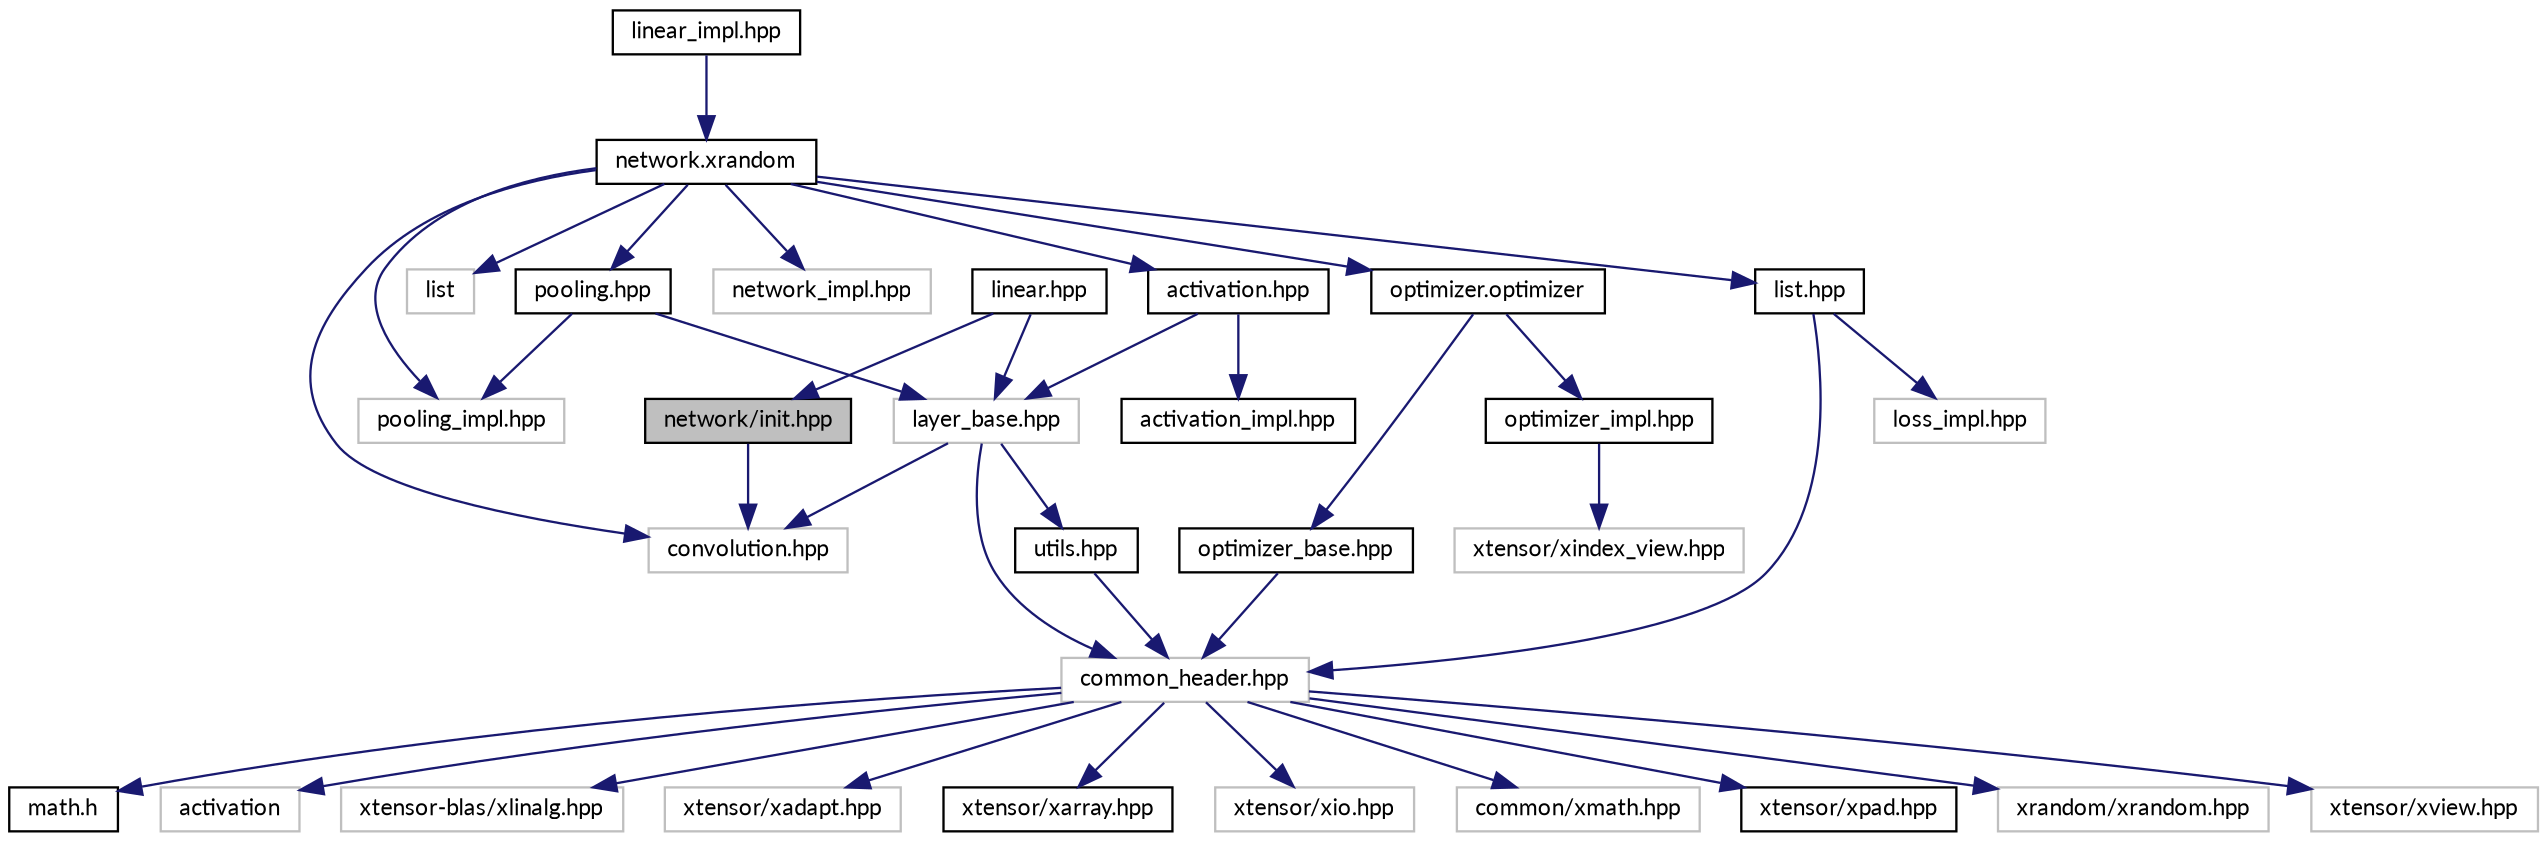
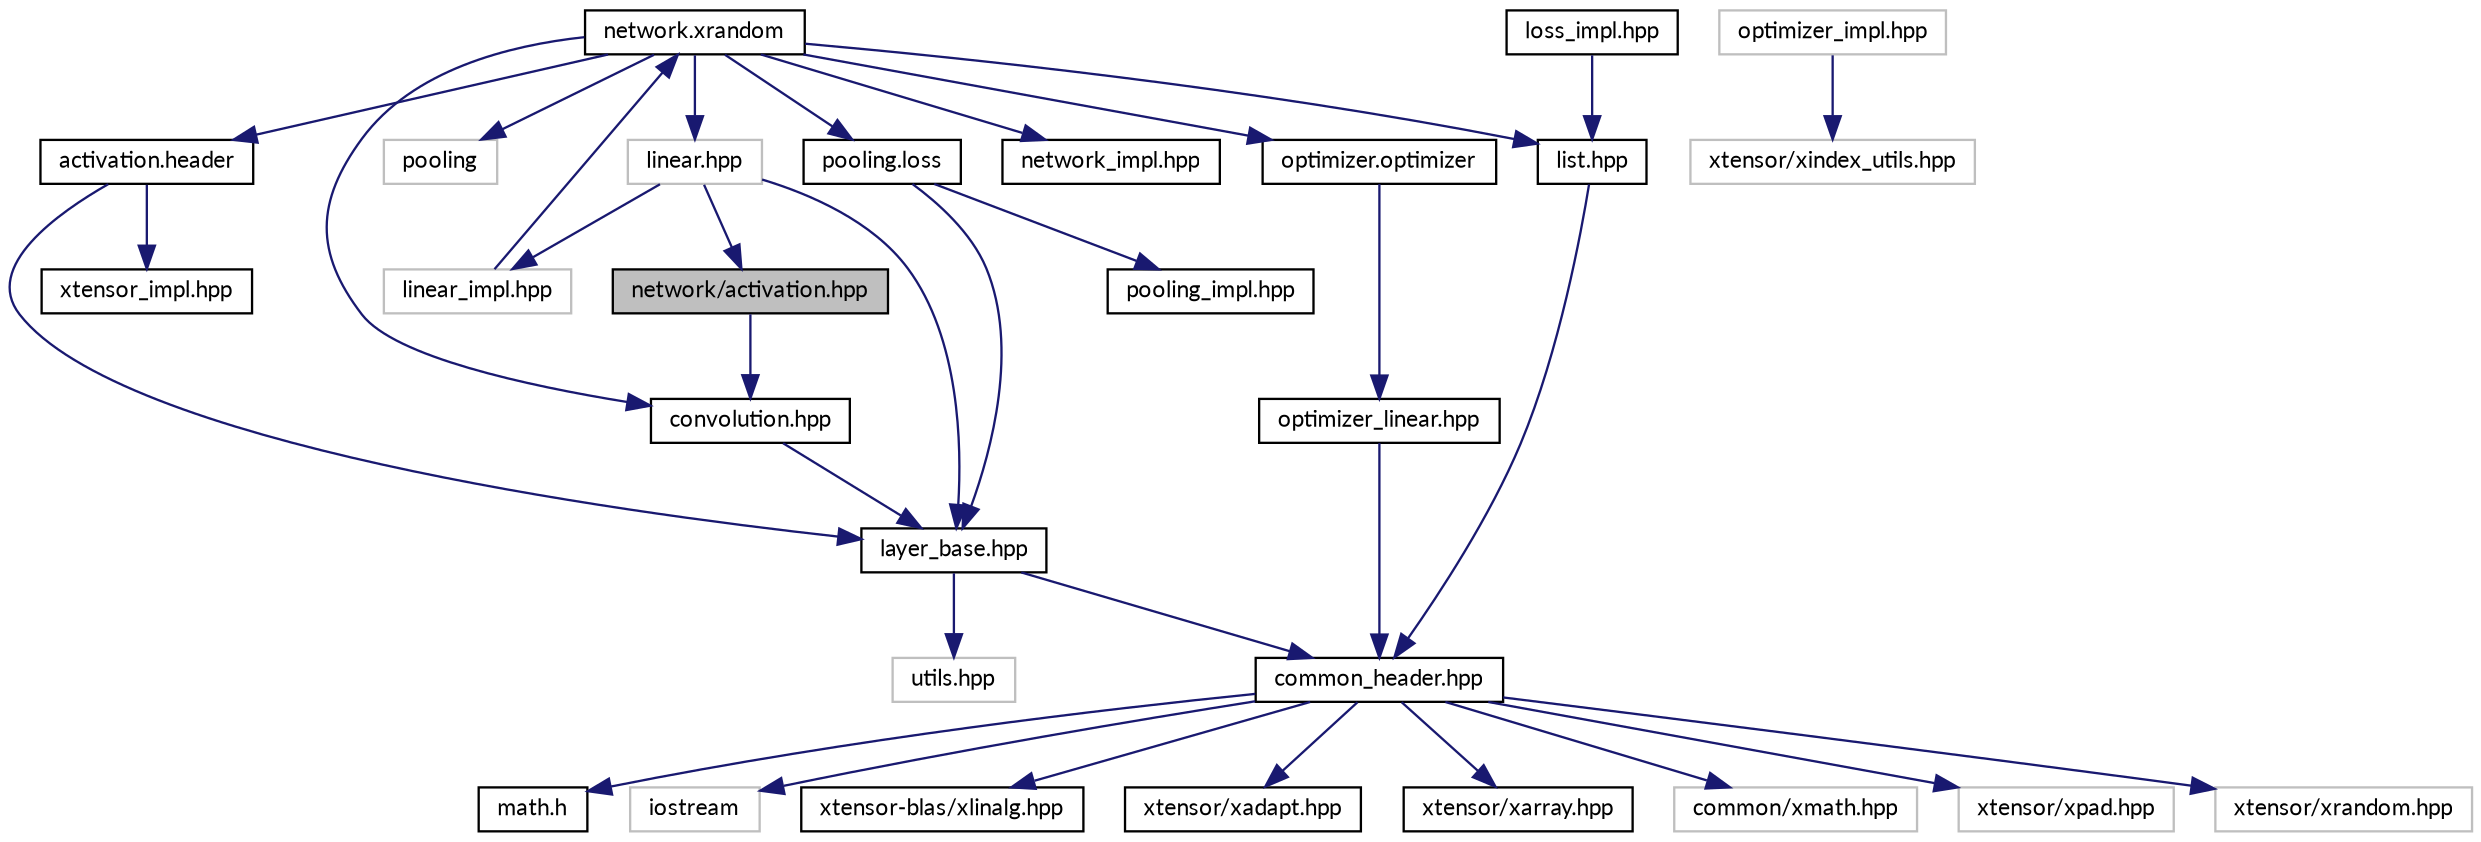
node "linear_impl.hpp": color black -> grey75
edge "linear.hpp" -> "linear_impl.hpp": added
edge "network.xrandom" -> "pooling_impl.hpp": now "network.xrandom" -> "linear.hpp"
node "list": label "list" -> "pooling"
node "pooling.hpp": label "pooling.hpp" -> "pooling.loss"
node "network_impl.hpp": color grey75 -> black
node "linear.hpp": color black -> grey75
node "activation.hpp": label "activation.hpp" -> "activation.header"
edge "optimizer.optimizer" -> "optimizer_impl.hpp": removed
edge "list.hpp" -> "loss_impl.hpp": reversed
node "pooling_impl.hpp": color grey75 -> black
node "network/init.hpp": label "network/init.hpp" -> "network/activation.hpp"
node "layer_base.hpp": color grey75 -> black
node "activation_impl.hpp": label "activation_impl.hpp" -> "xtensor_impl.hpp"
node "optimizer_impl.hpp": color black -> grey75
node "loss_impl.hpp": color grey75 -> black
edge "layer_base.hpp" -> "convolution.hpp": reversed
node "convolution.hpp": color grey75 -> black
node "utils.hpp": color black -> grey75
node "optimizer_base.hpp": label "optimizer_base.hpp" -> "optimizer_linear.hpp"
node "xtensor/xindex_view.hpp": label "xtensor/xindex_view.hpp" -> "xtensor/xindex_utils.hpp"
edge "utils.hpp" -> "common_header.hpp": removed
node "common_header.hpp": color grey75 -> black
node "activation": label "activation" -> "iostream"
node "xtensor-blas/xlinalg.hpp": color grey75 -> black
node "xtensor/xadapt.hpp": color grey75 -> black
node "xtensor/xio.hpp": removed
node "xtensor/xpad.hpp": color black -> grey75
node "xrandom/xrandom.hpp": label "xrandom/xrandom.hpp" -> "xtensor/xrandom.hpp"
node "xtensor/xview.hpp": removed
